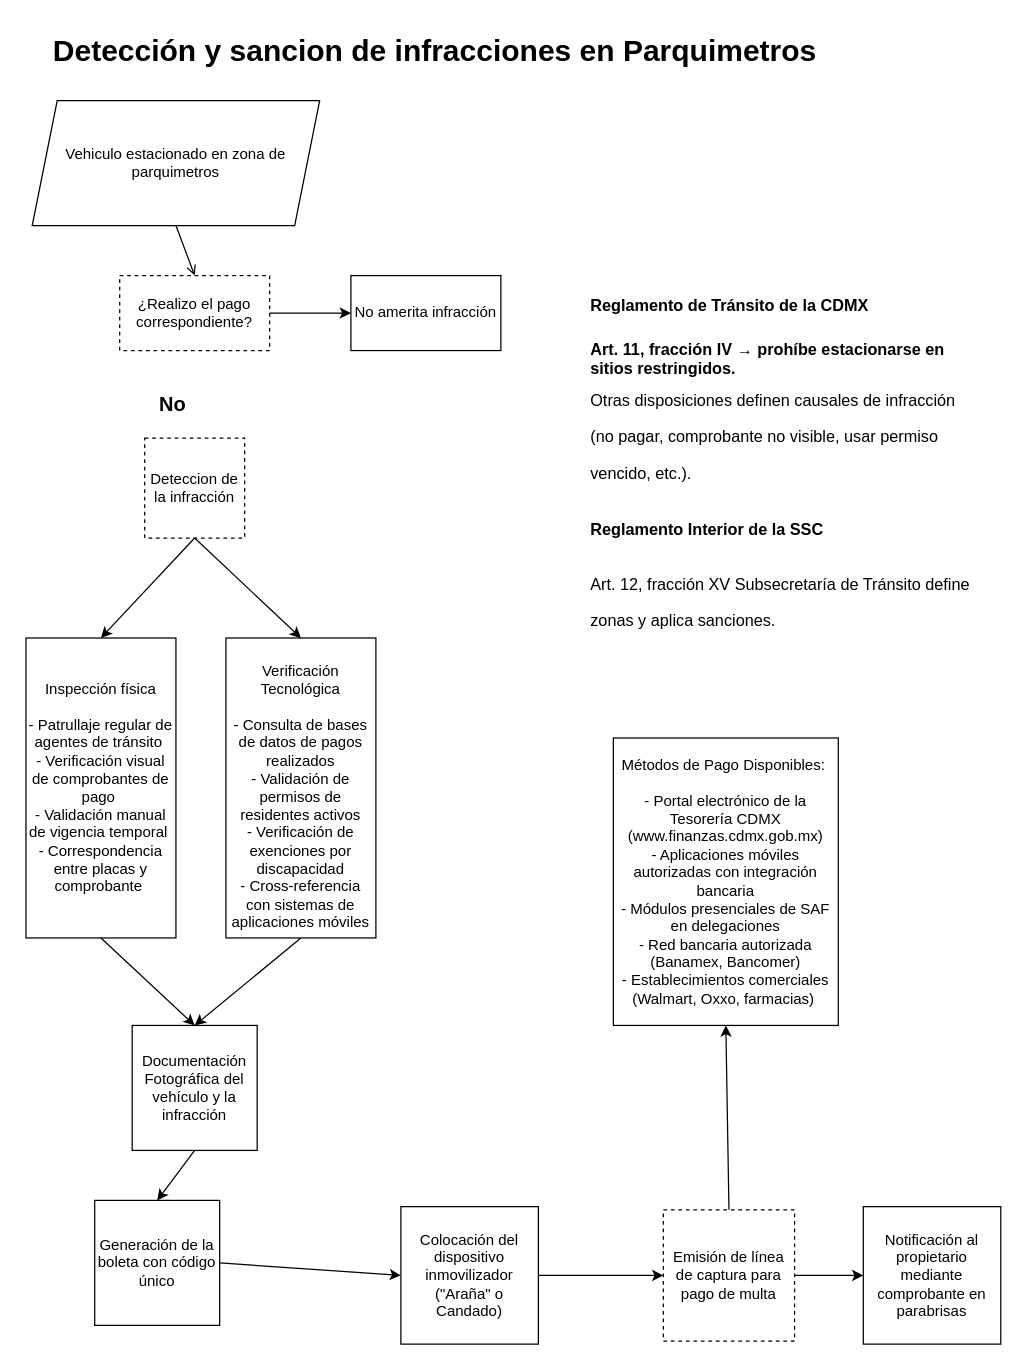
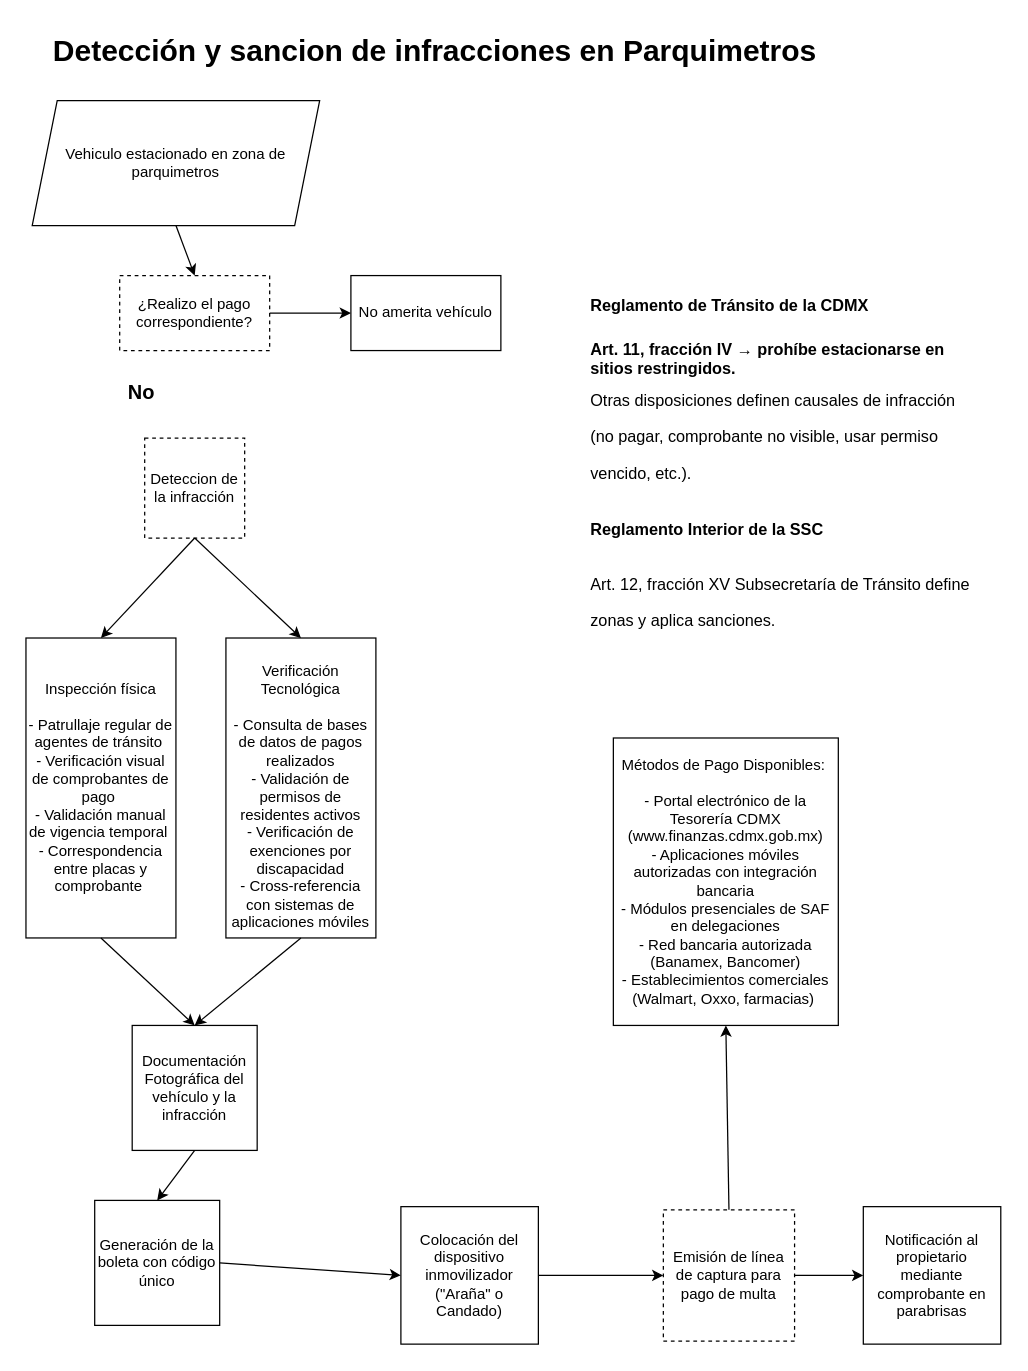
edge "Vehiculo estacionado en zona de parquimetros" -> "¿Realizo el pago correspondiente?": arrowhead open -> classic
node "No amerita infracción": label "No amerita infracción" -> "No amerita vehículo"
node "No": moved (176, 401) -> (144, 388)
